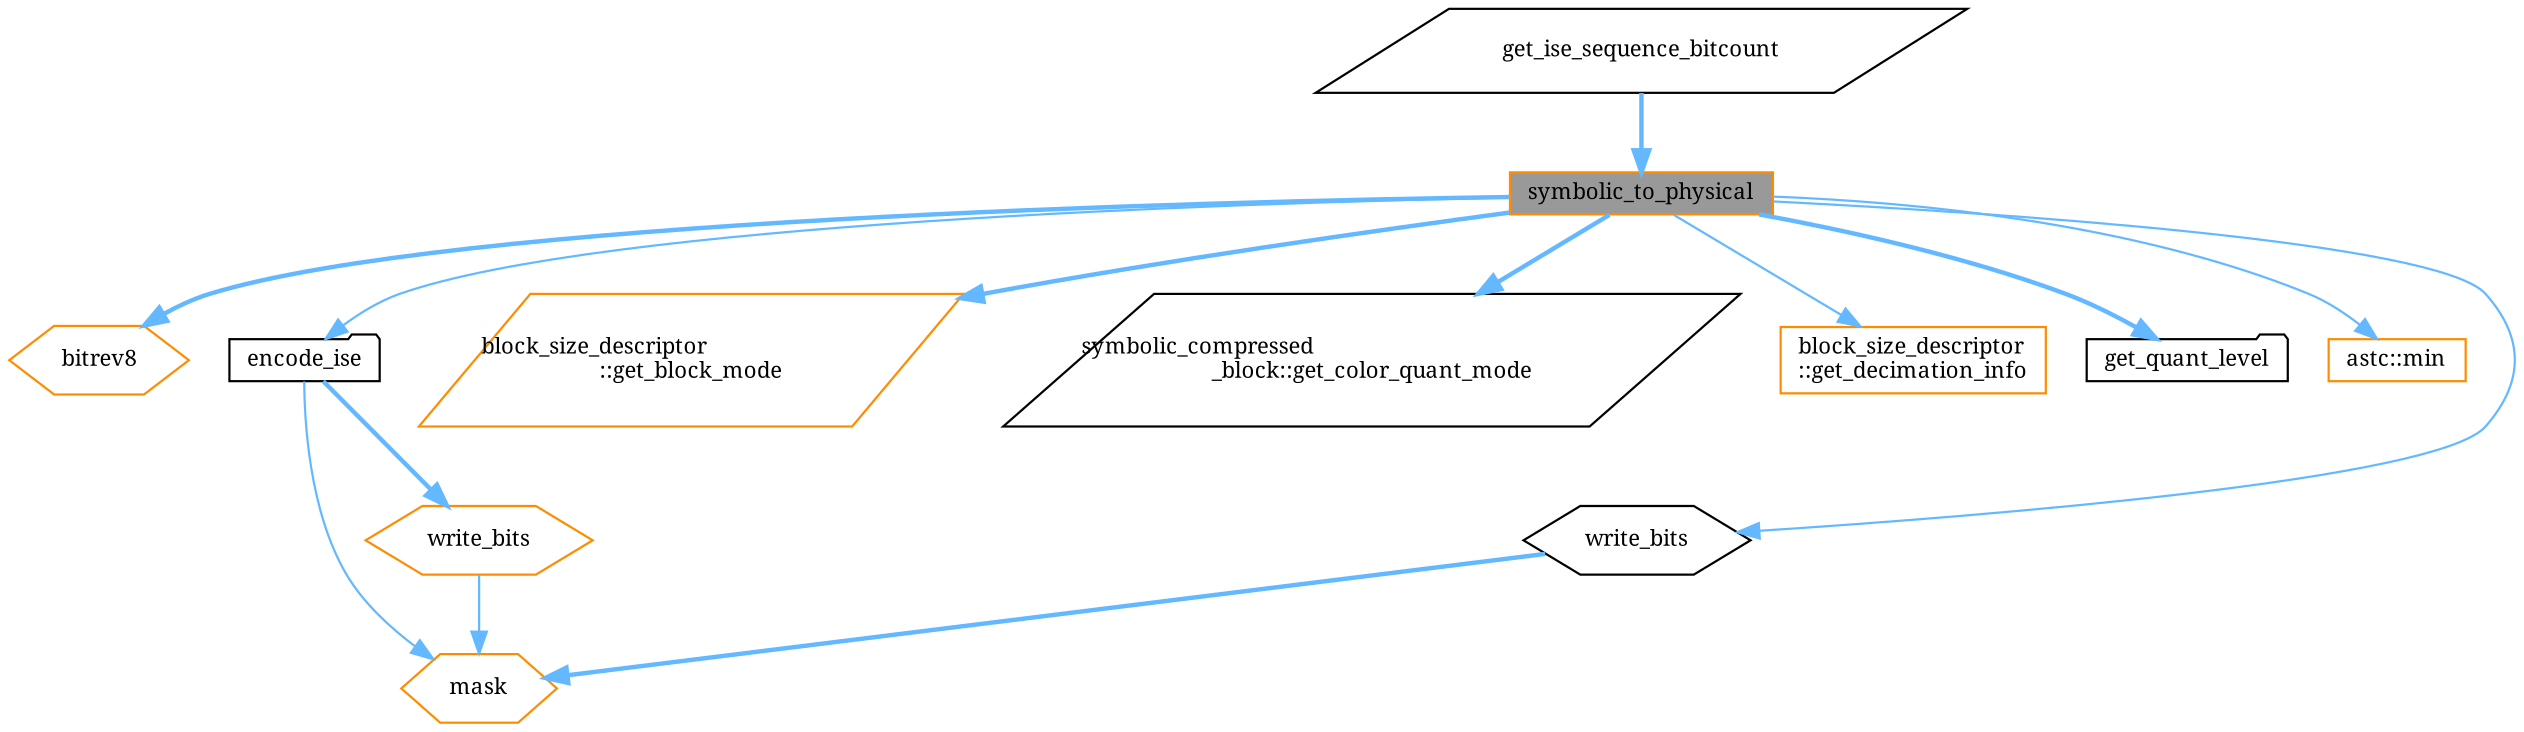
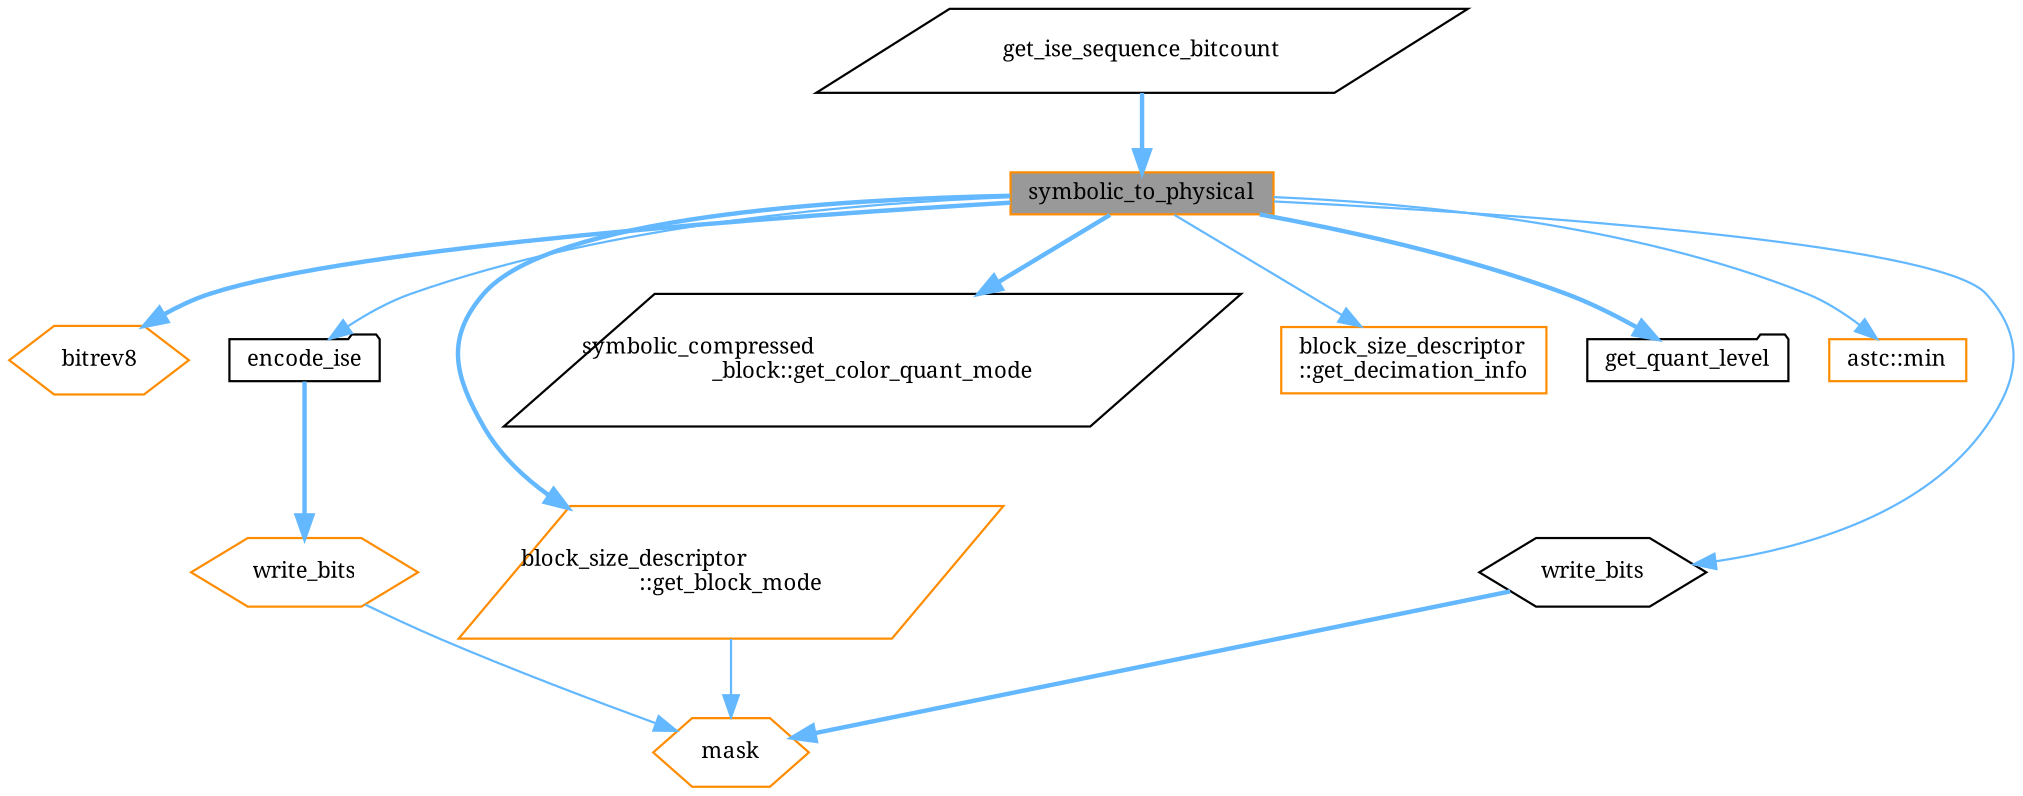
edge "encode_ise" -> "mask": now "block_size_descriptor ::get_block_mode" -> "mask"
